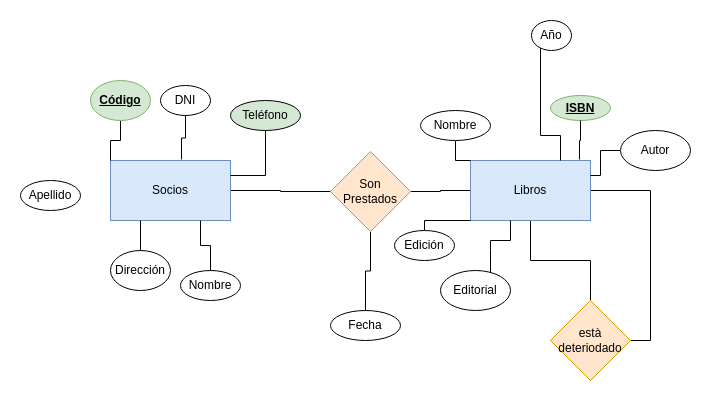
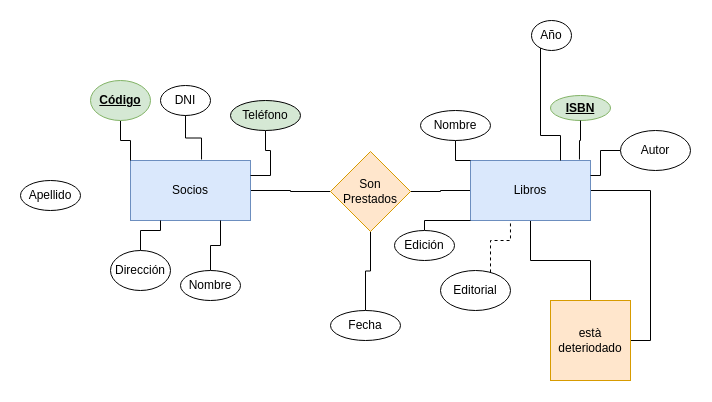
node "Socios": moved (171, 191) -> (191, 191)
edge "Libros" -- "Editorial": style solid -> dashed
node "està deteriodado": shape diamond -> rectangle
